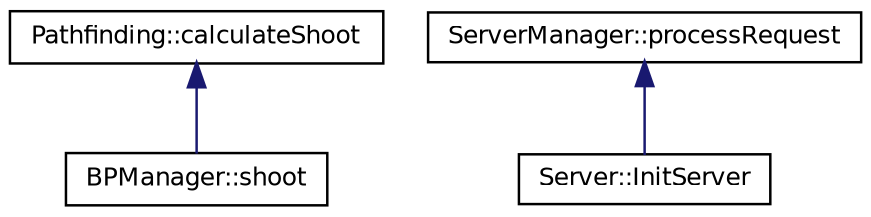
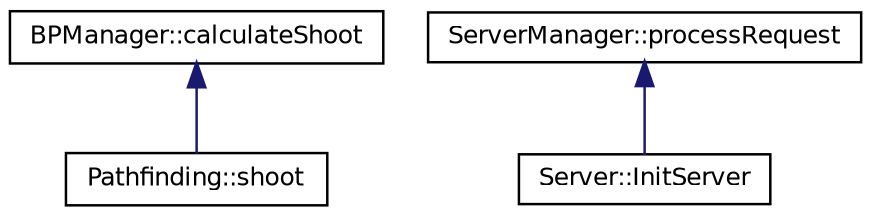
node "Pathfinding::calculateShoot": label "Pathfinding::calculateShoot" -> "BPManager::calculateShoot"
node "BPManager::shoot": label "BPManager::shoot" -> "Pathfinding::shoot"
